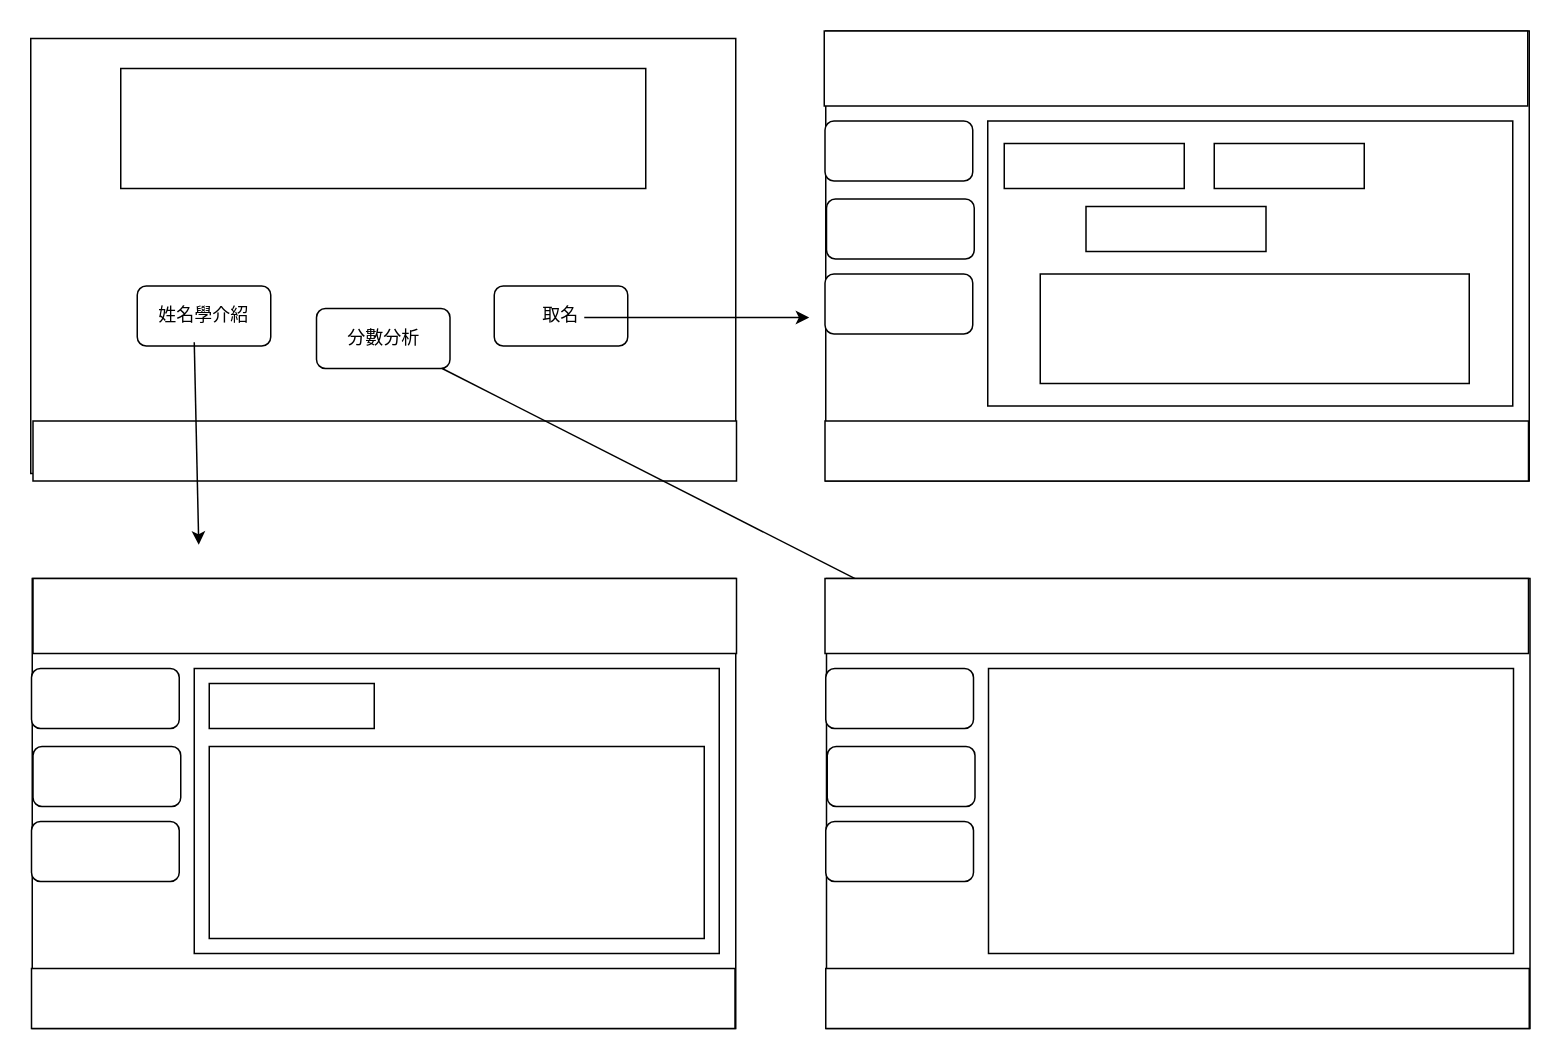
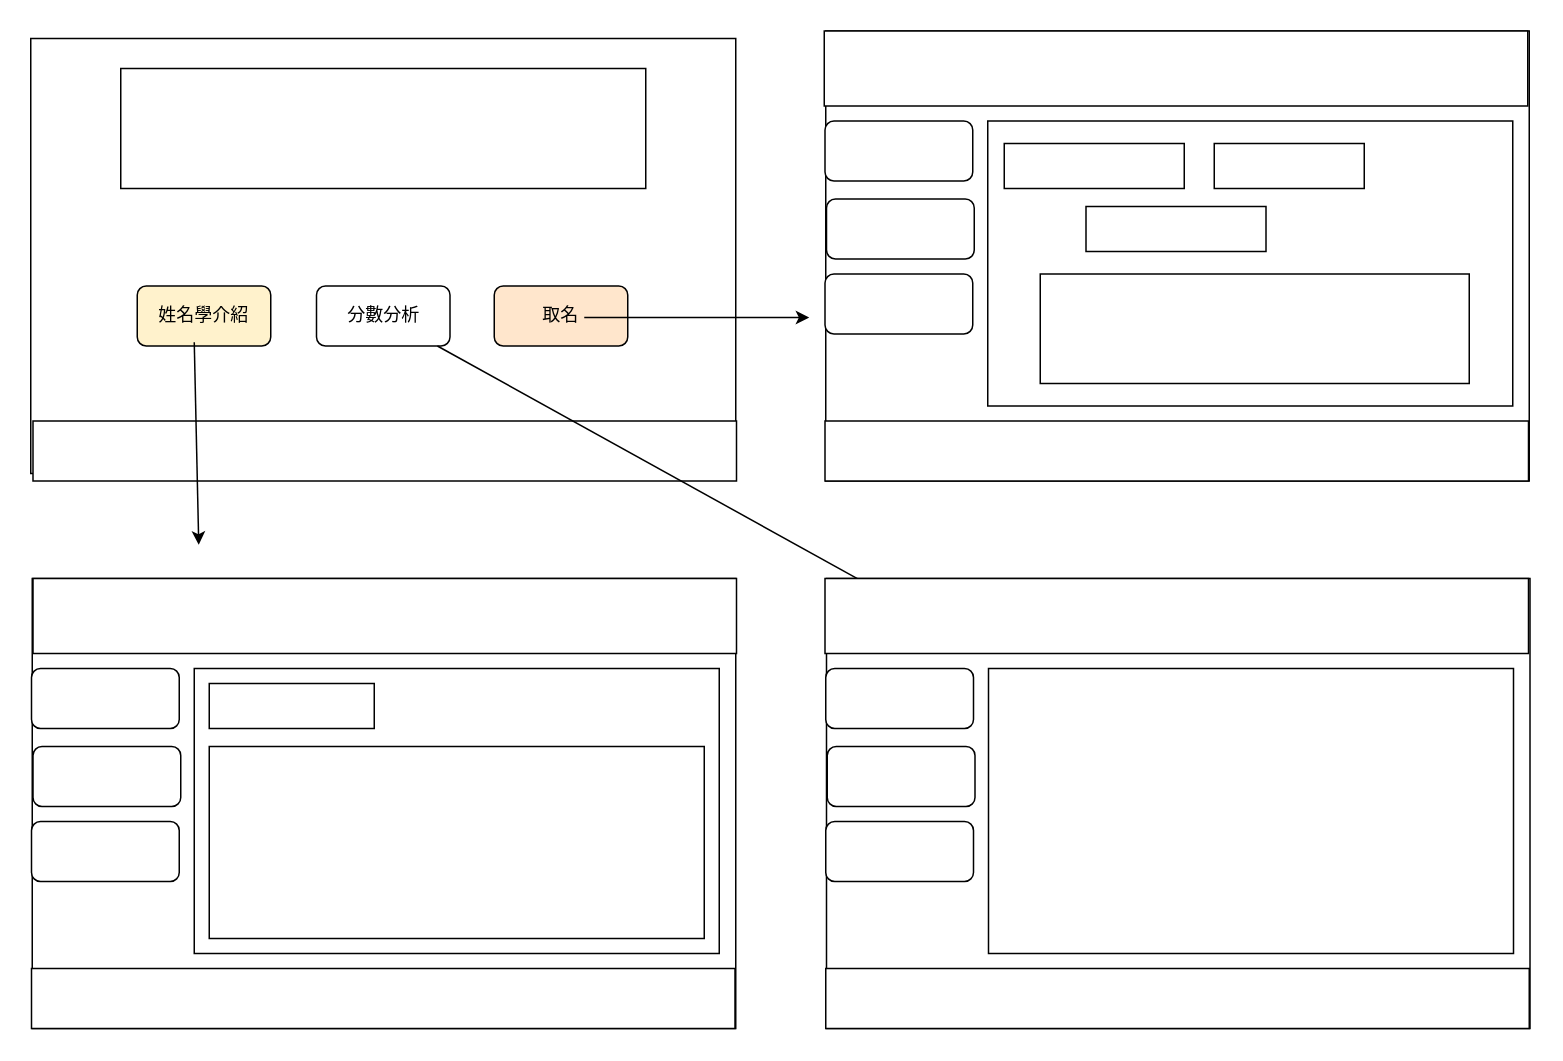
node "姓名學介紹": fillcolor #ffffff -> #fff2cc
node "取名": fillcolor #ffffff -> #ffe6cc
node "分數分析": moved (383, 338) -> (383, 316)
